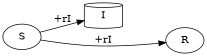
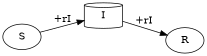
edge "S" -> "R": now "I" -> "R"
